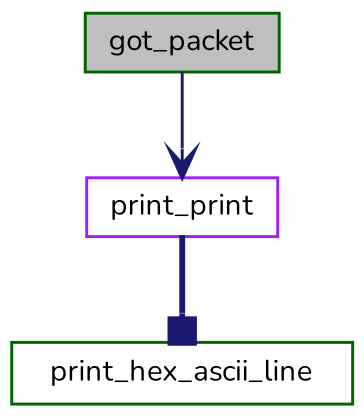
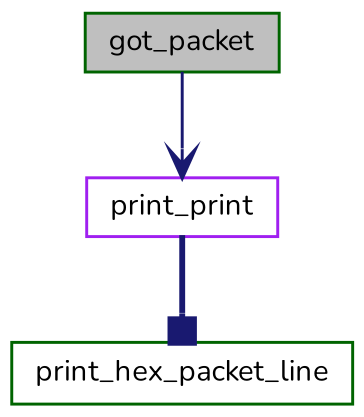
node "print_hex_ascii_line": label "print_hex_ascii_line" -> "print_hex_packet_line"
